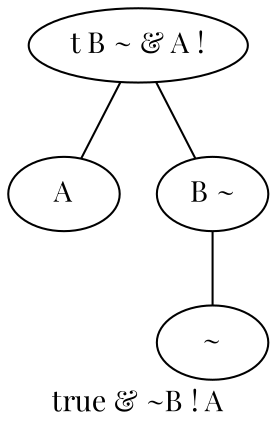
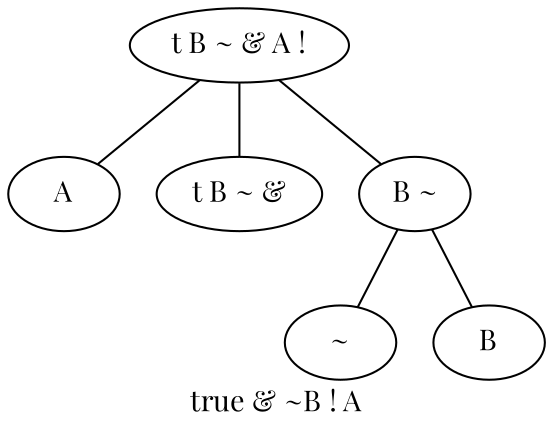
node "t B ~ &": added
node "B": added
